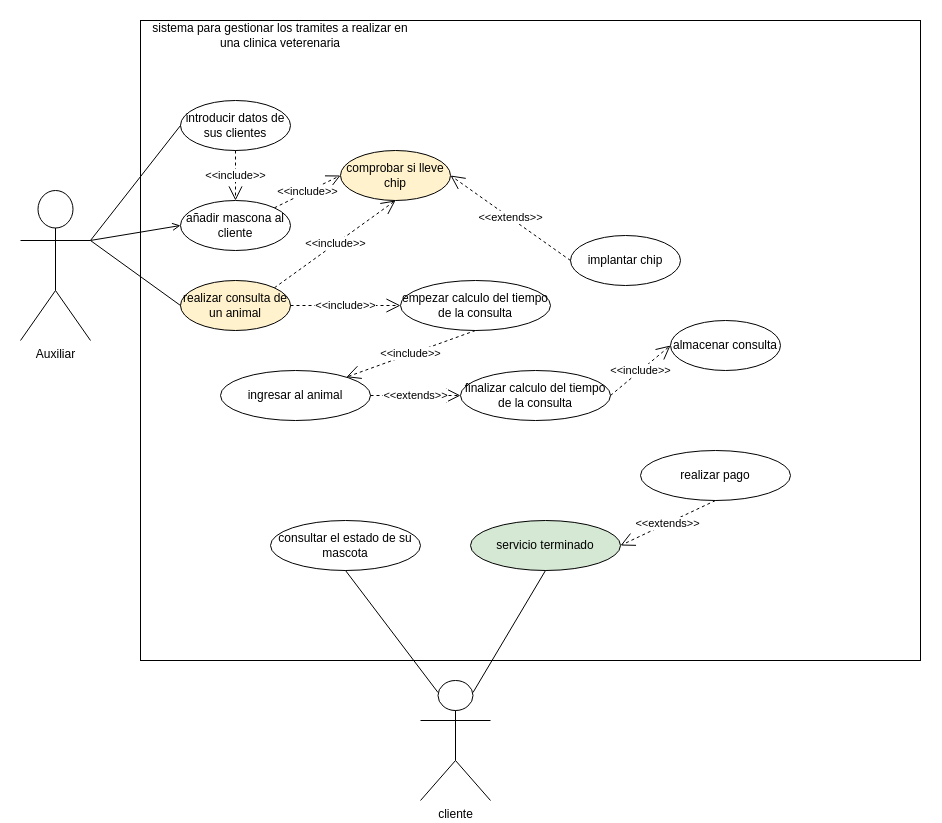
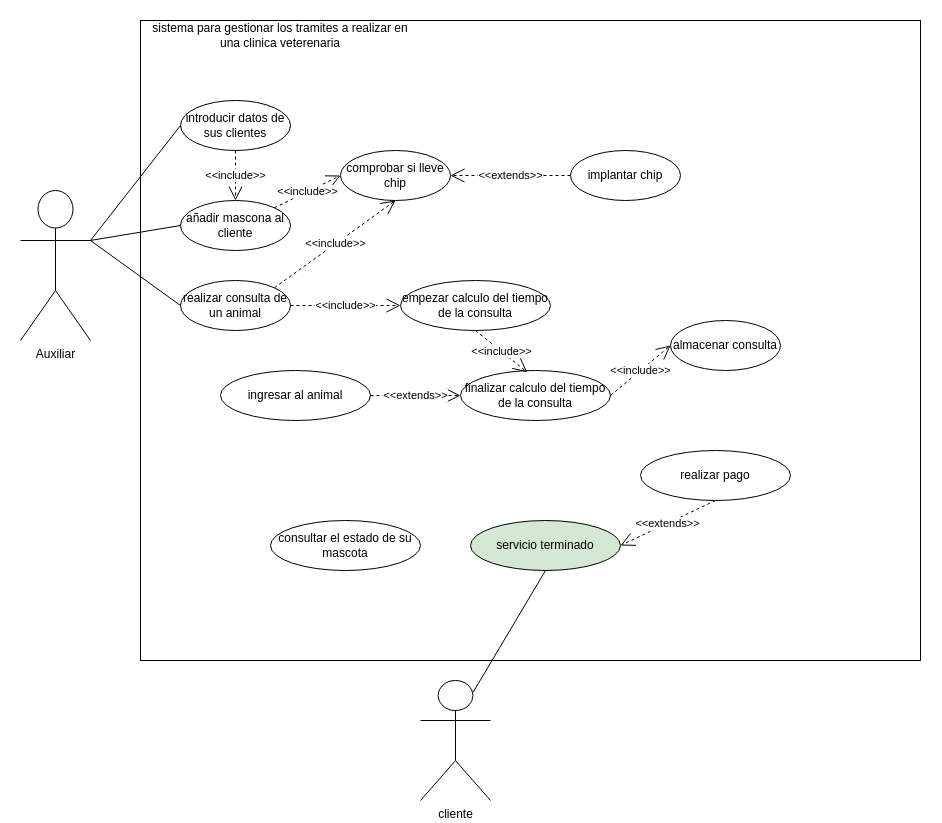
node "comprobar si lleve chip": fillcolor #fff2cc -> #ffffff
edge "Auxiliar" -> "añadir mascona al cliente": arrowhead open -> none
node "implantar chip": moved (626, 261) -> (626, 176)
node "realizar consulta de un animal": fillcolor #fff2cc -> #ffffff
edge "empezar calculo del tiempo de la consulta" -> "ingresar al animal": now "empezar calculo del tiempo de la consulta" -> "finalizar calculo del tiempo de la consulta"
edge "consultar el estado de su mascota" -- "cliente": removed
